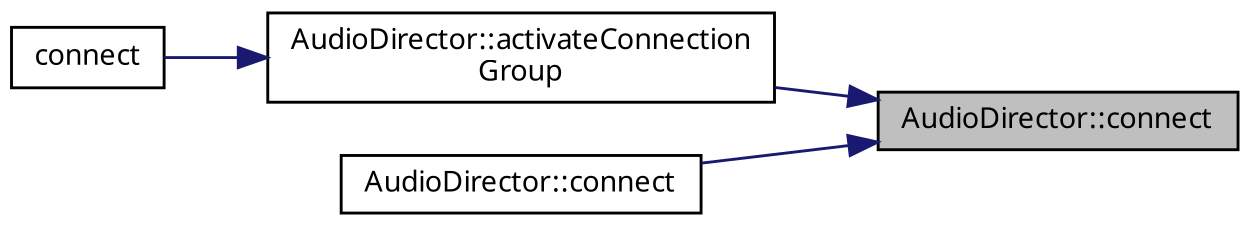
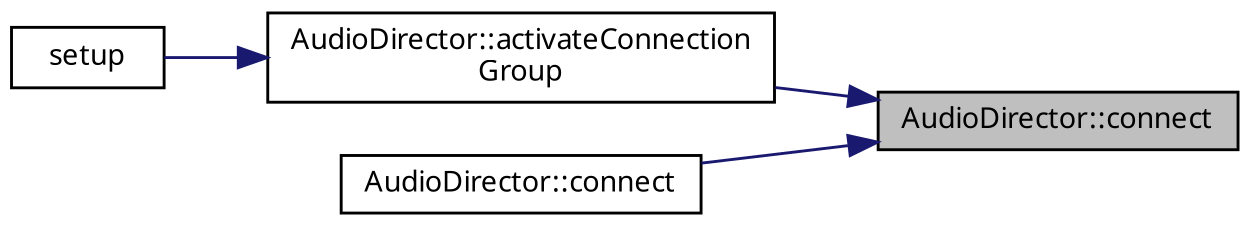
node "connect": label "connect" -> "setup"
